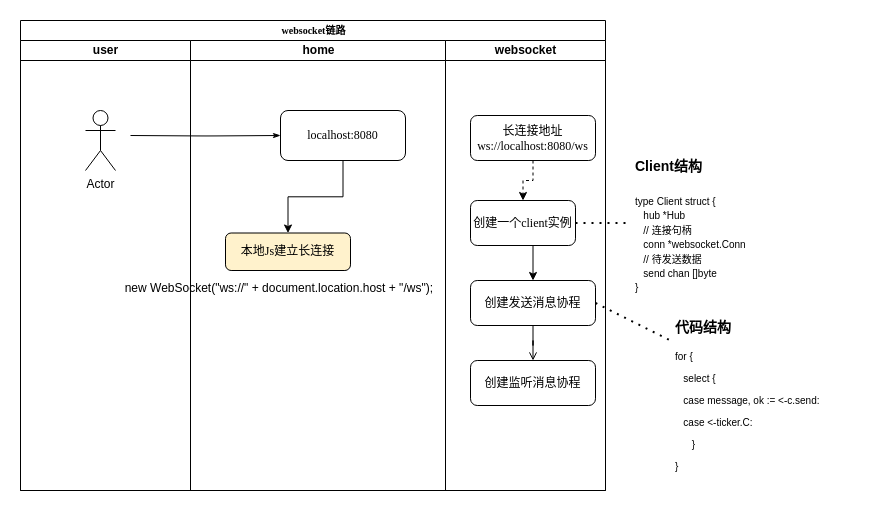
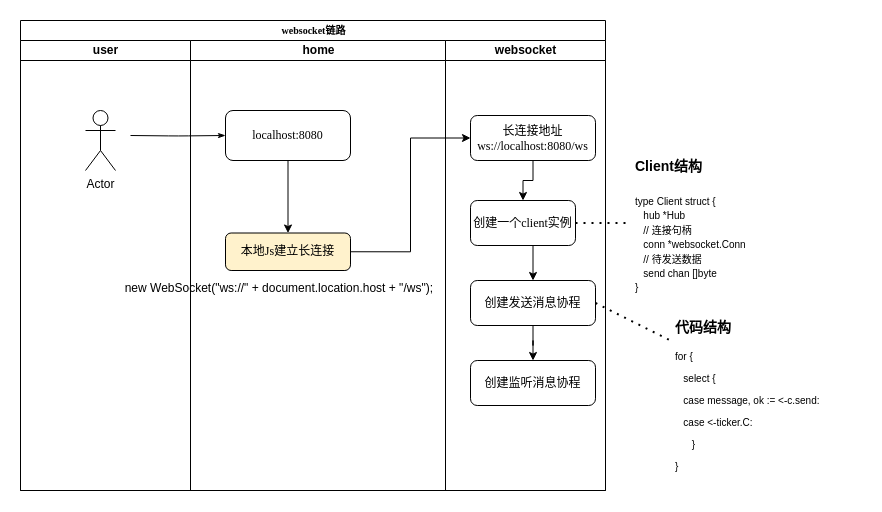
node "localhost:8080": moved (343, 136) -> (288, 136)
edge "长连接地址 ws://localhost:8080/ws" -> "创建一个client实例": style dashed -> solid
edge "本地Js建立长连接" -> "长连接地址 ws://localhost:8080/ws": added
edge "创建发送消息协程" -> "创建监听消息协程": arrowhead open -> classic
